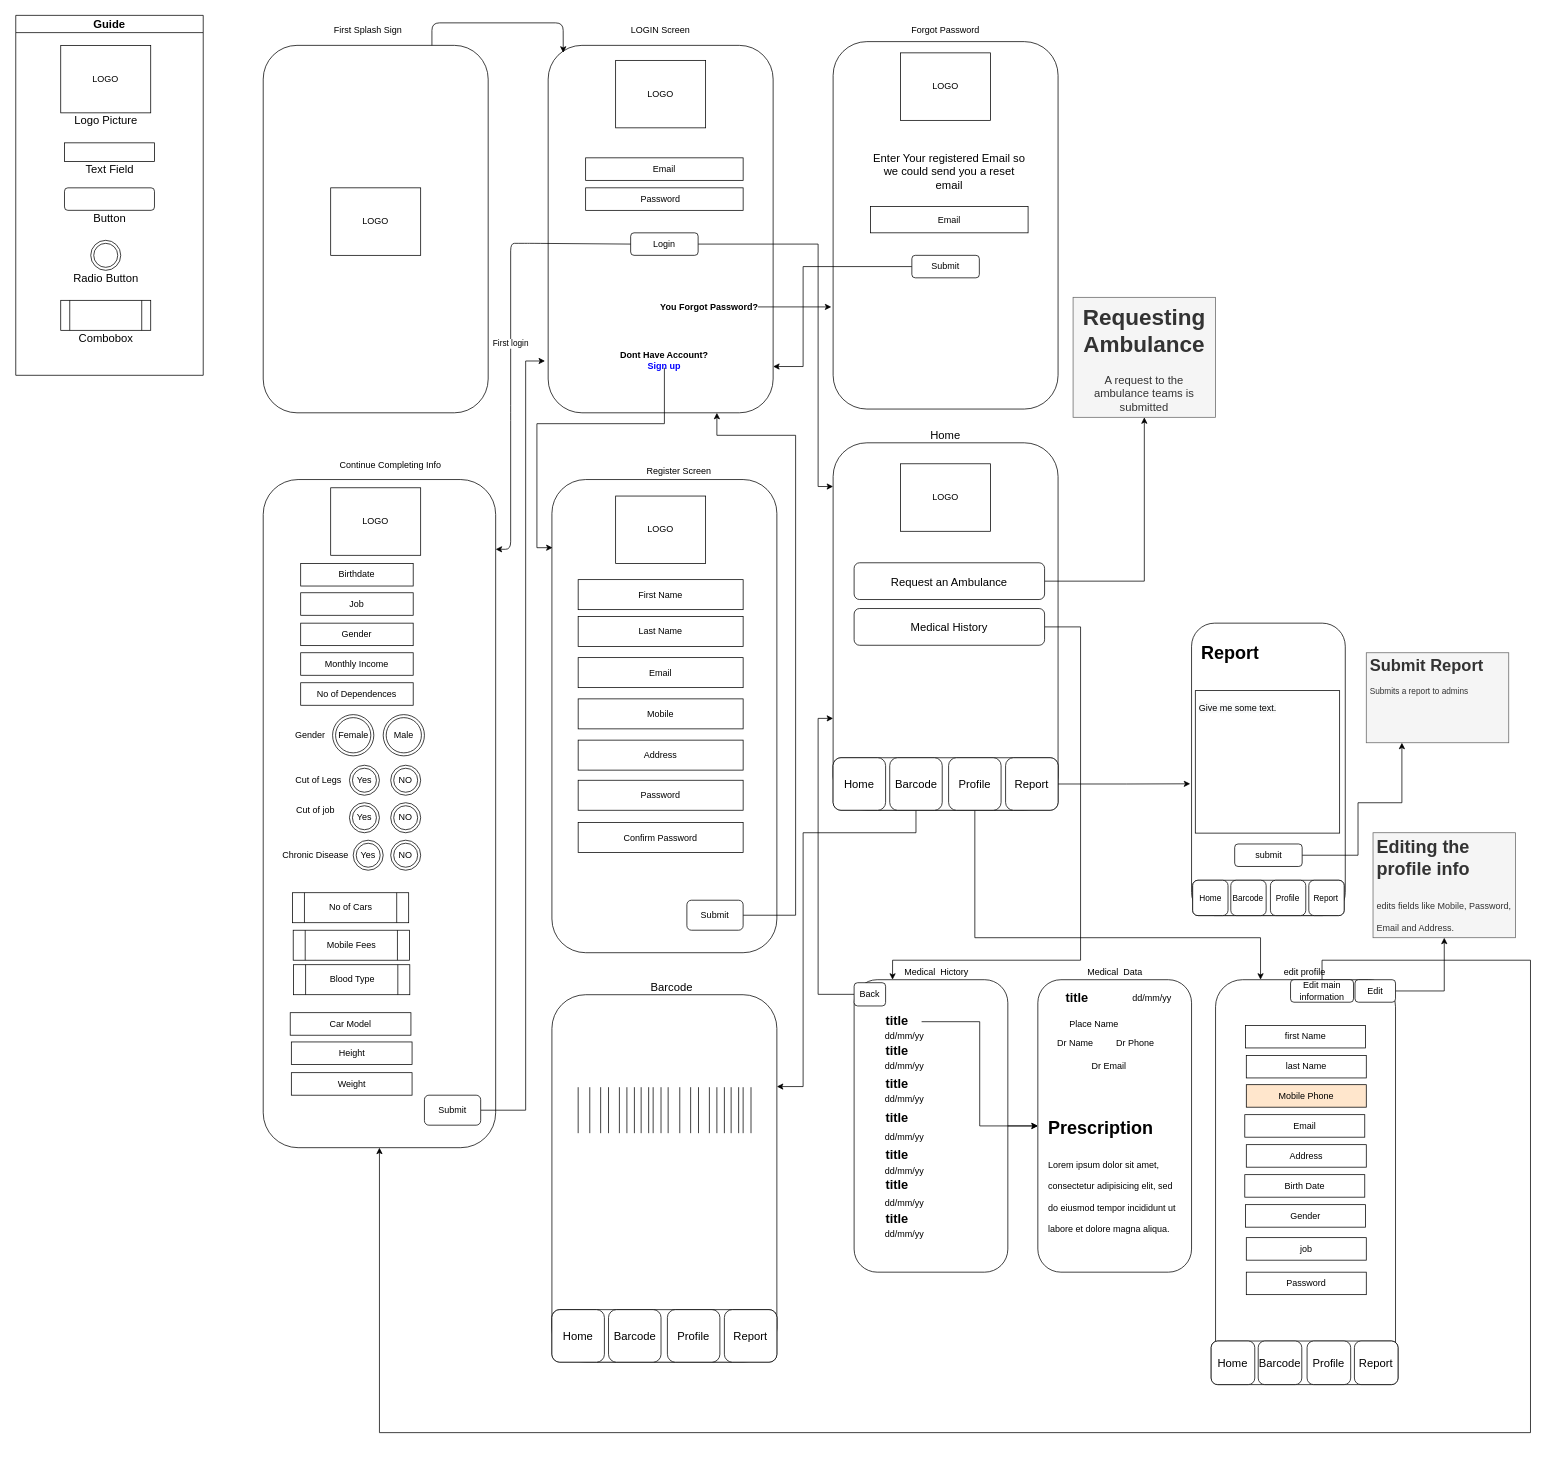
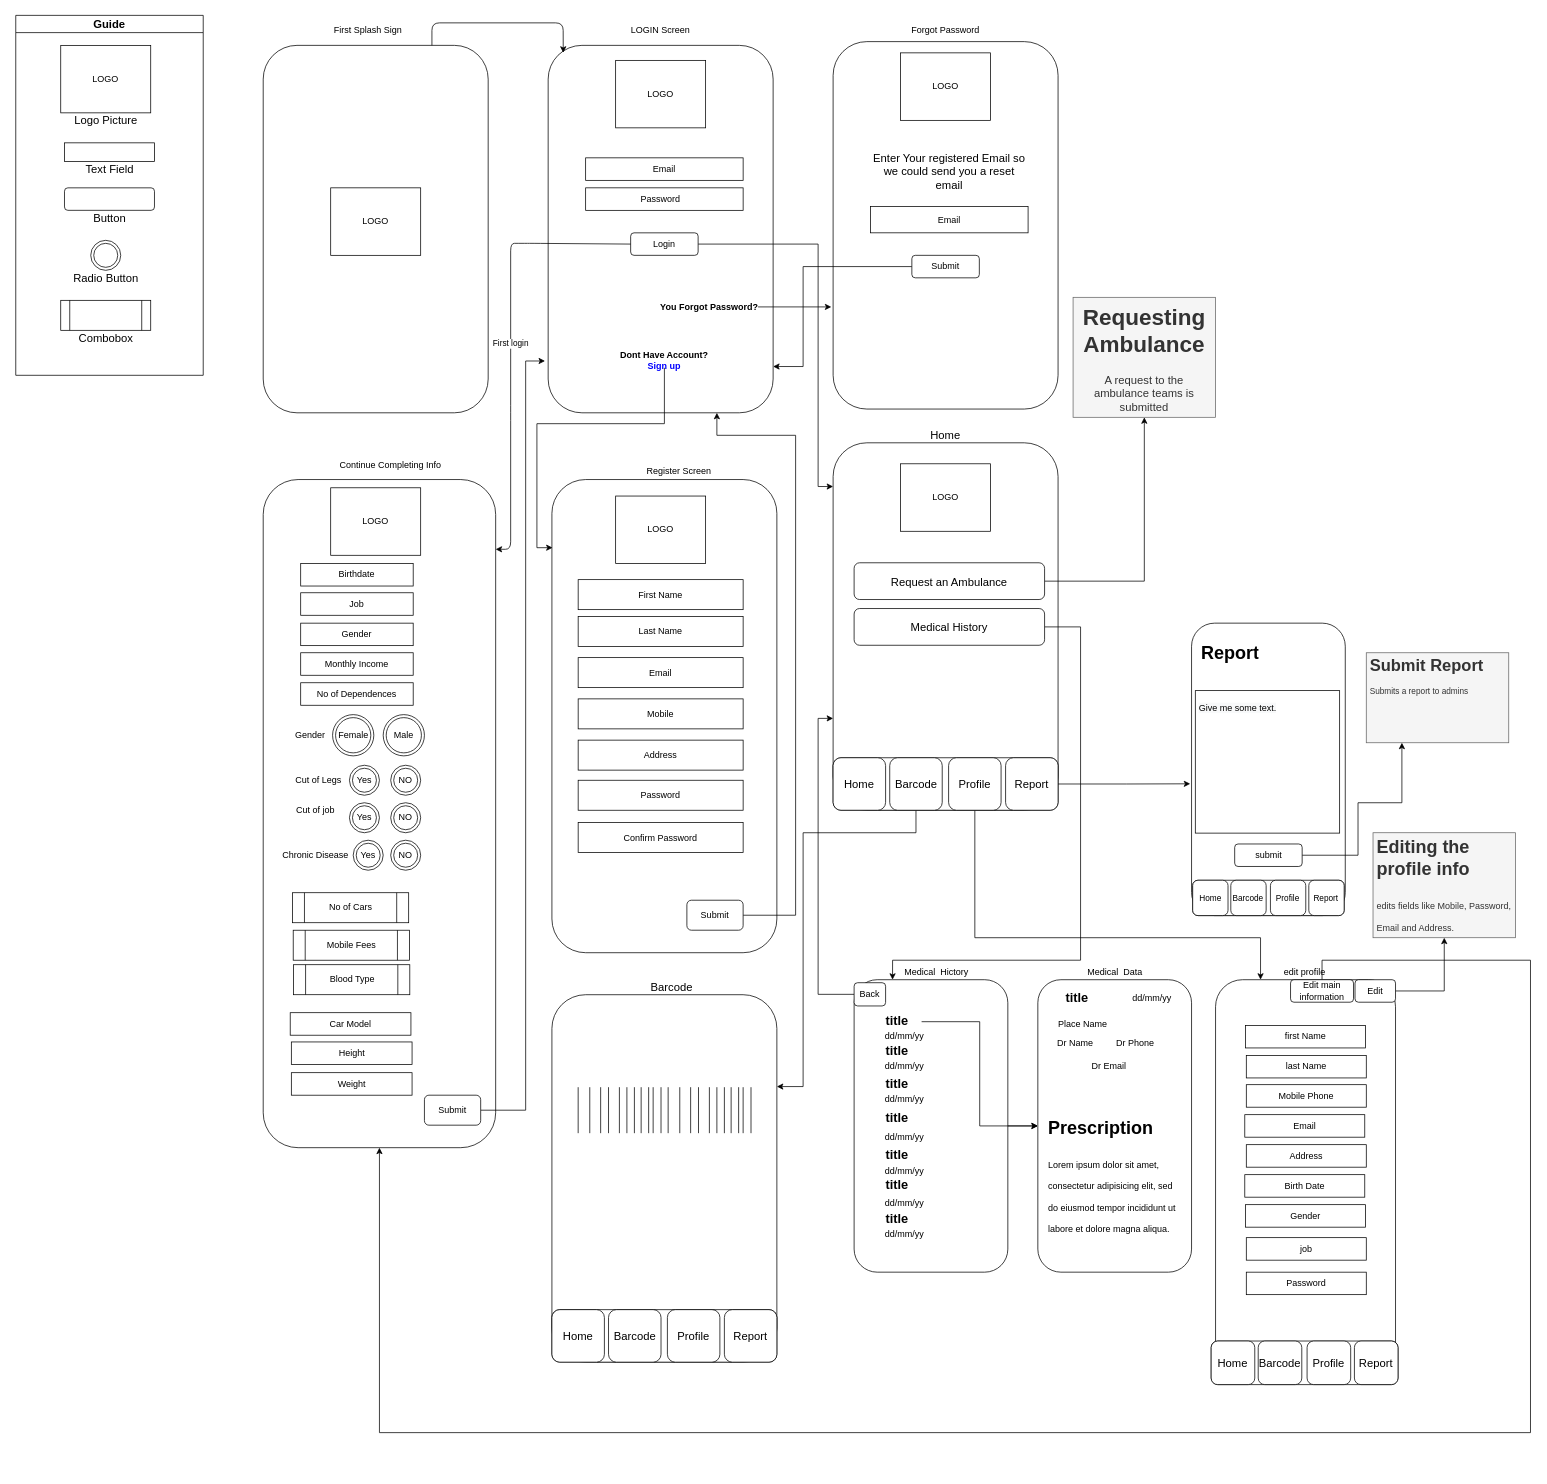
node "Place Name": moved (1094, 1024) -> (1083, 1024)
node "Mobile Phone": fillcolor #ffe6cc -> #ffffff
